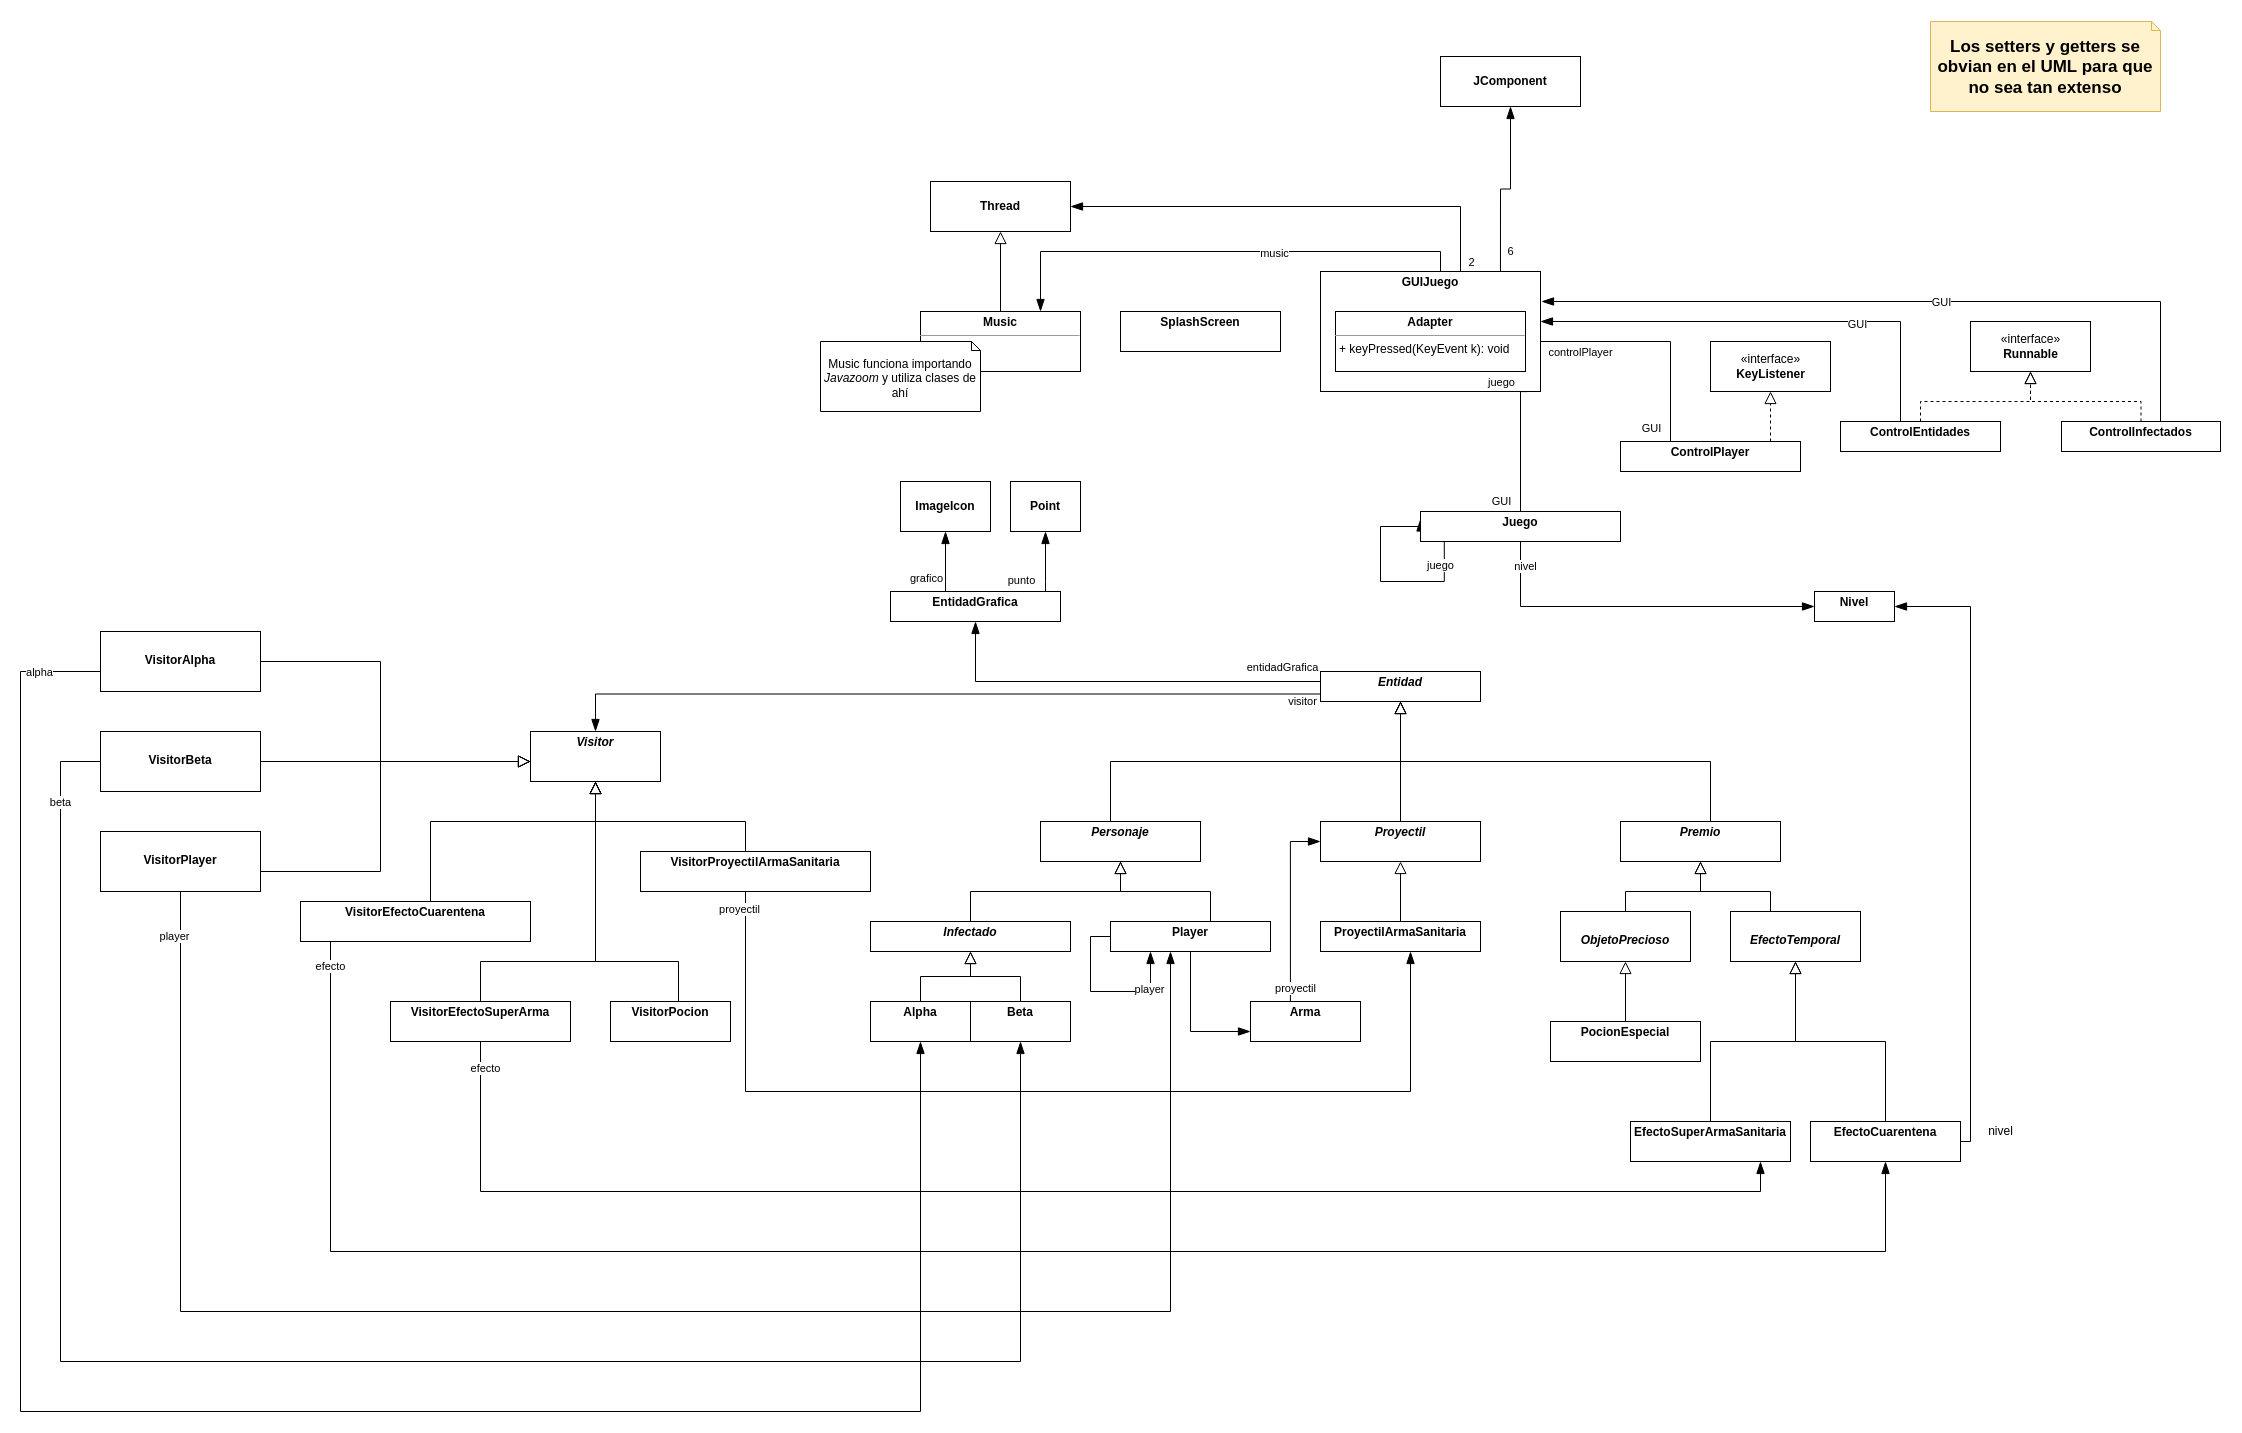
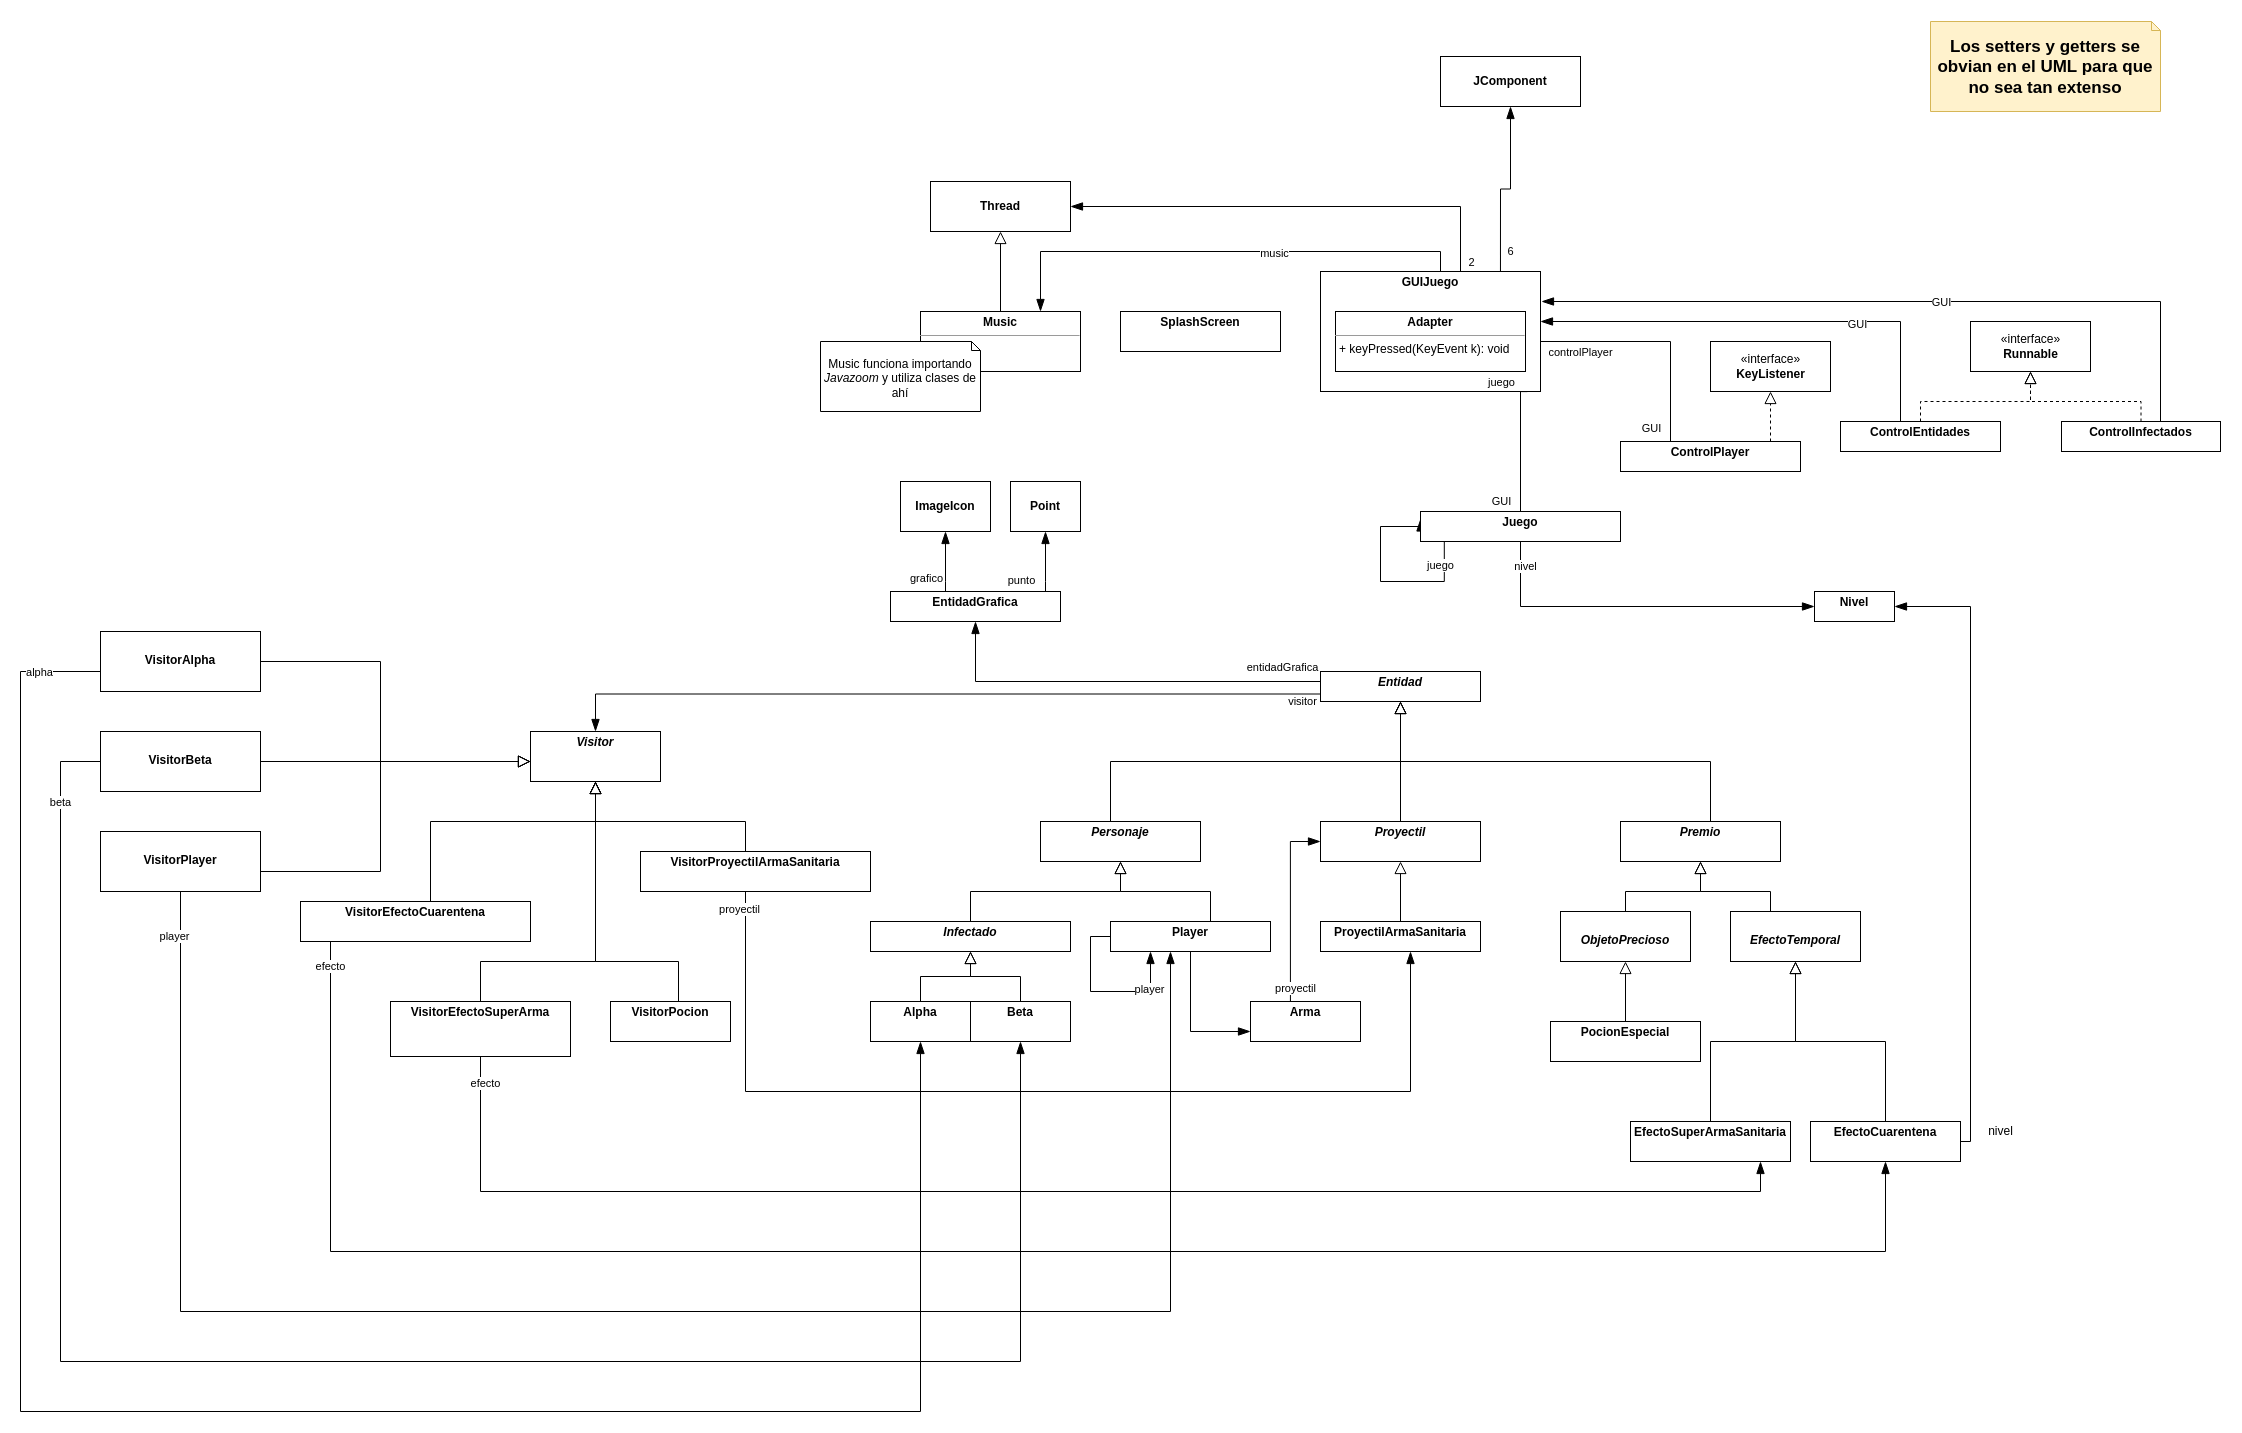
node "VisitorEfectoSuperArma": size 180x40 -> 180x55
